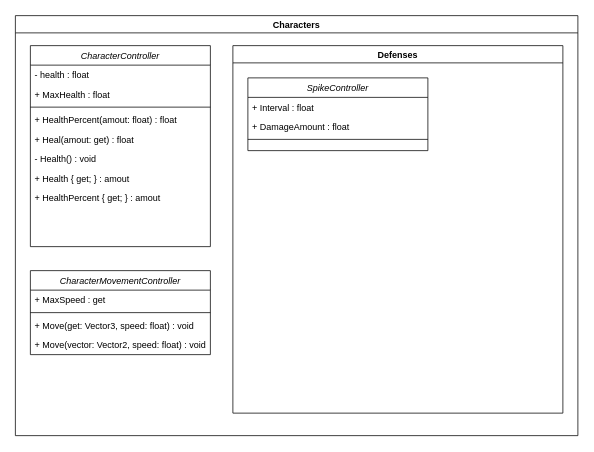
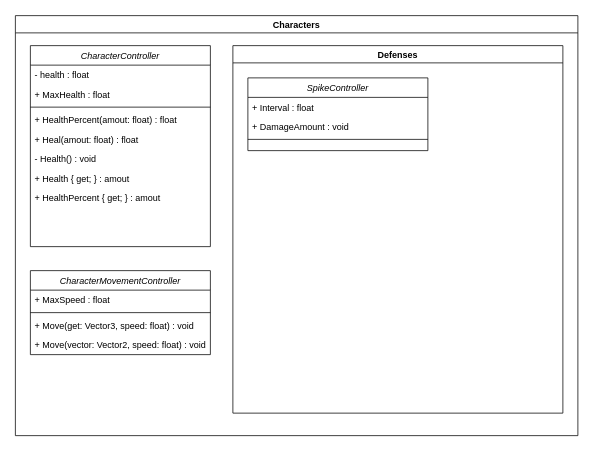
node "+ DamageAmount : float": label "+ DamageAmount : float" -> "+ DamageAmount : void"
node "+ Heal(amout: get) : float": label "+ Heal(amout: get) : float" -> "+ Heal(amout: float) : float"
node "+ MaxSpeed : get": label "+ MaxSpeed : get" -> "+ MaxSpeed : float"
